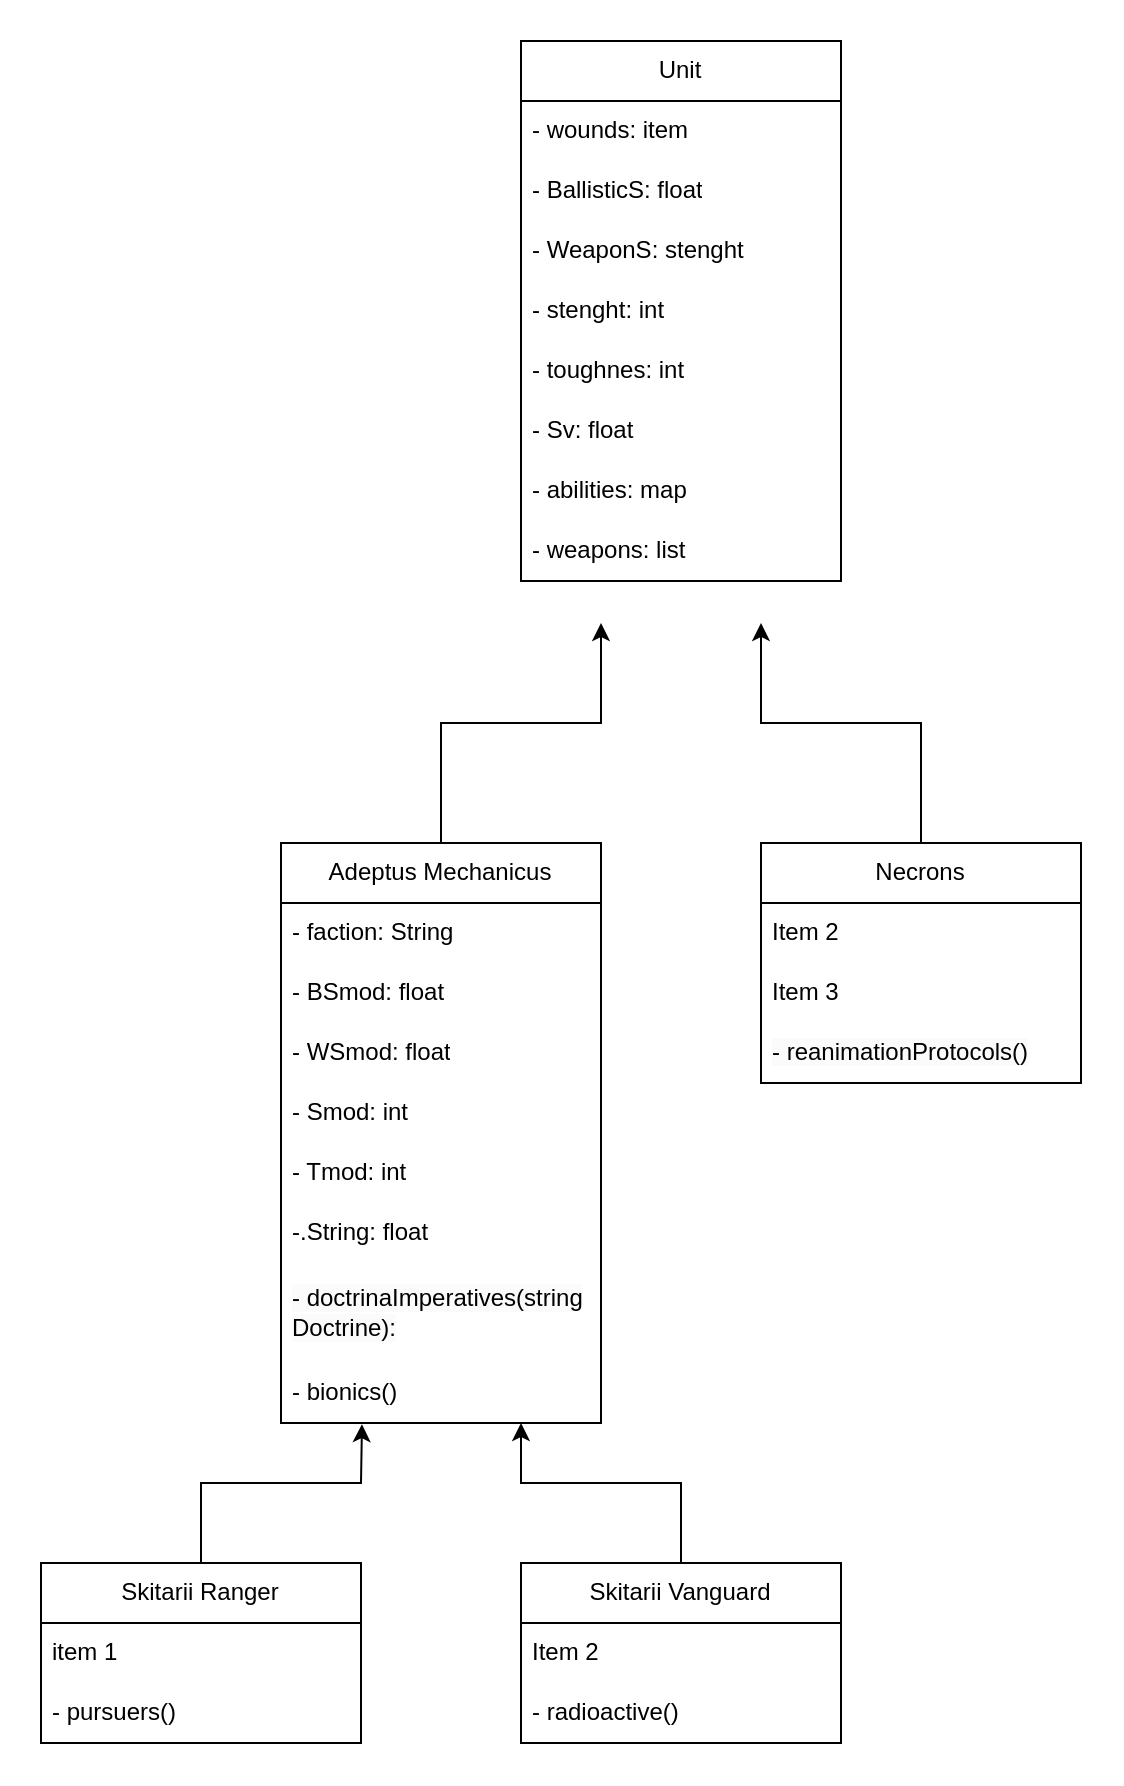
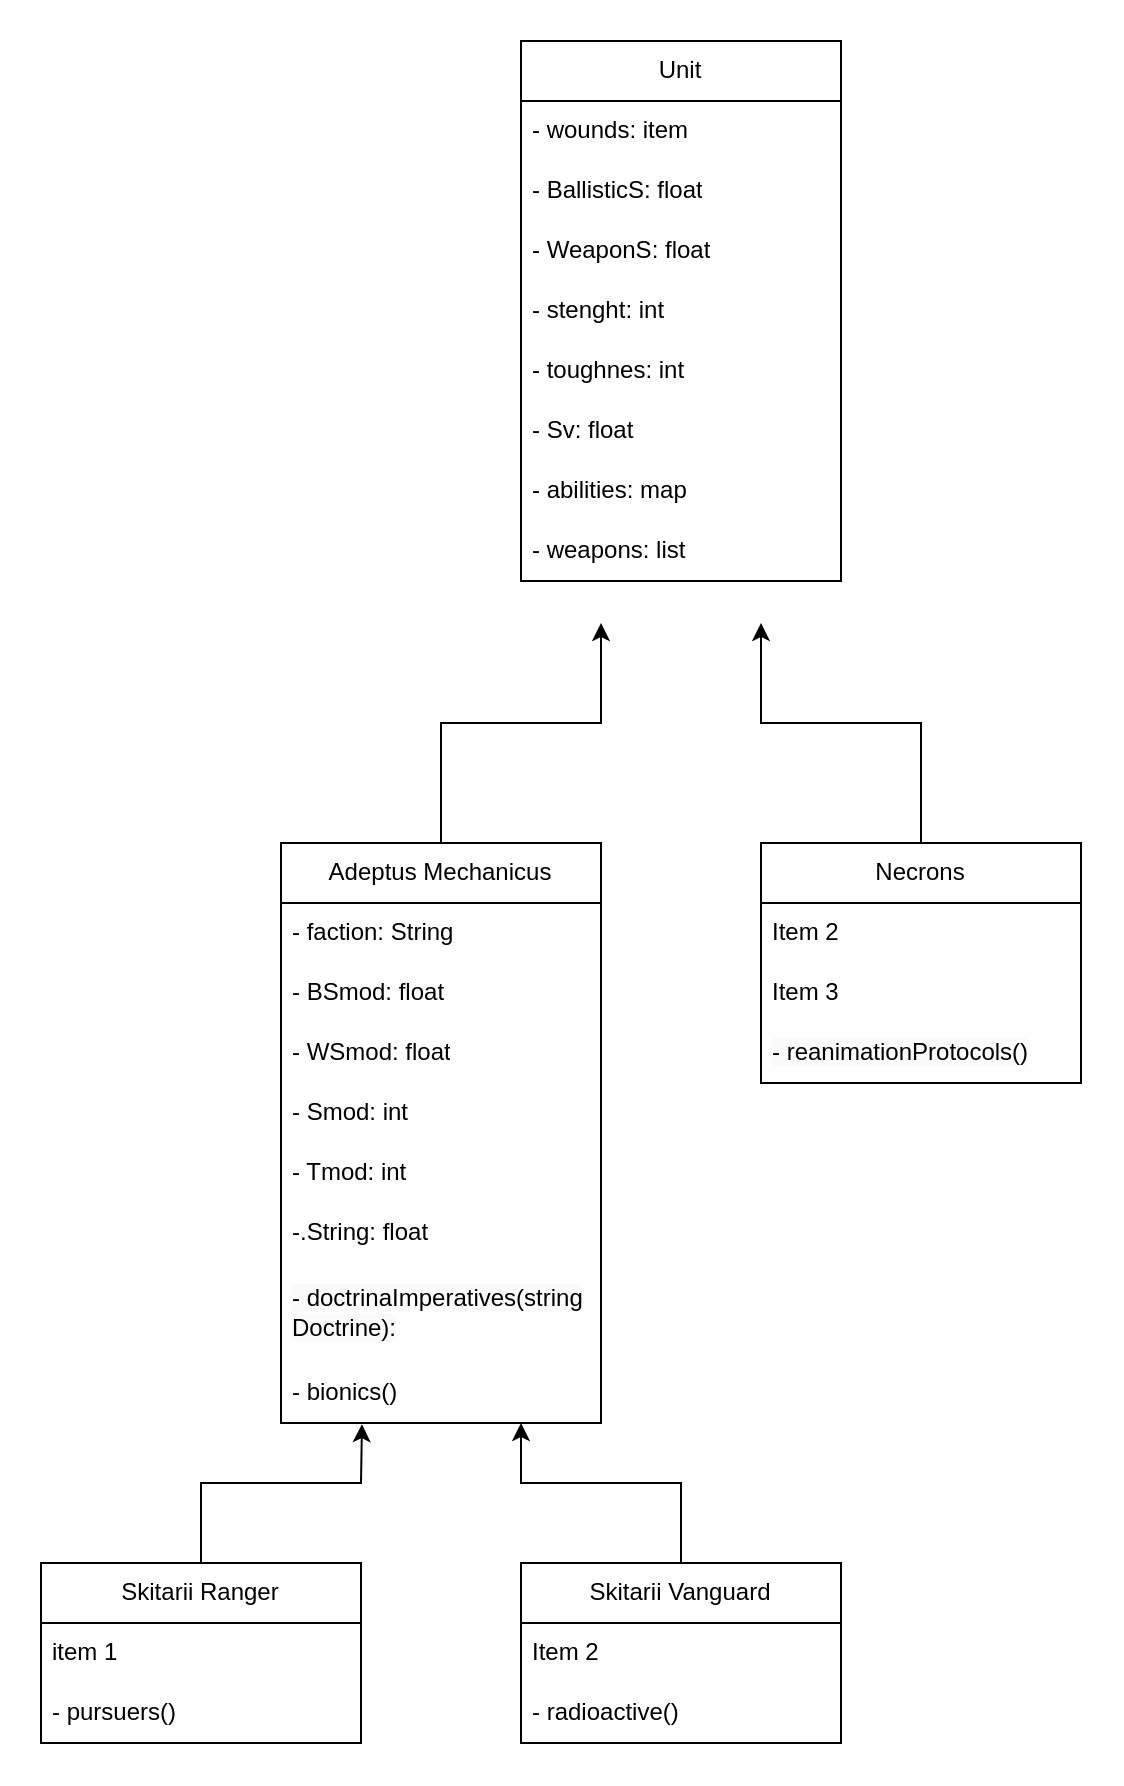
node "- WeaponS: stenght": label "- WeaponS: stenght" -> "- WeaponS: float"
